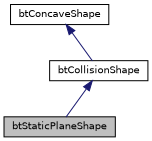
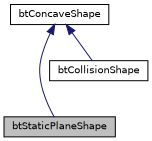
edge "btStaticPlaneShape" -> "btCollisionShape": now "btStaticPlaneShape" -> "btConcaveShape"
